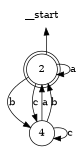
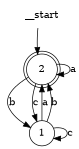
edge "2" -> "__start": reversed
node "4": label "4" -> "1"
